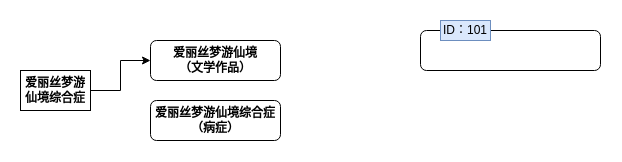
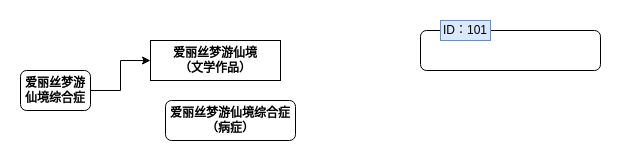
node "爱丽丝梦游仙境 （文学作品）": shape rounded rectangle -> rectangle
node "爱丽丝梦游仙境综合症": shape rectangle -> rounded rectangle
node "爱丽丝梦游仙境综合症 （病症）": moved (216, 121) -> (231, 121)
